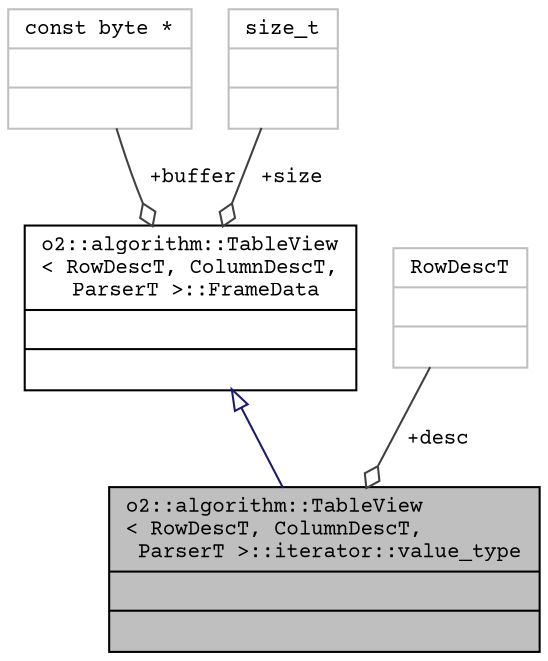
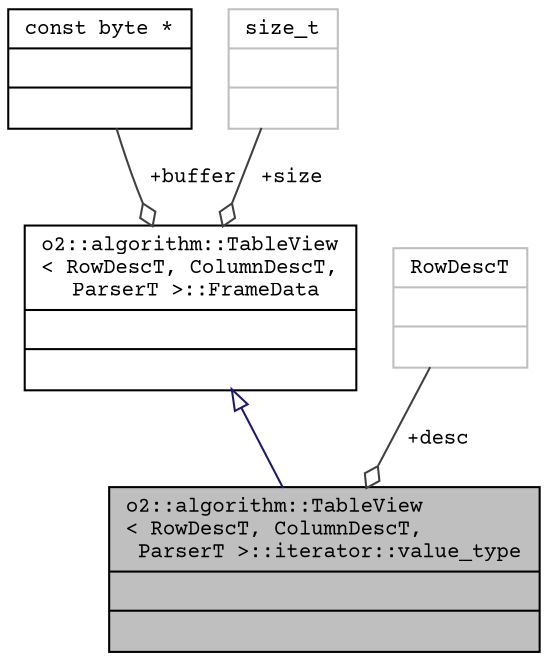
node "const byte *": color grey75 -> black
